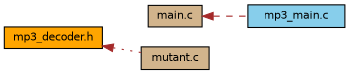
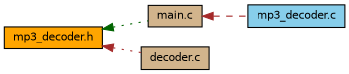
node "mp3_main.c": label "mp3_main.c" -> "mp3_decoder.c"
edge "main.c" -> "mp3_decoder.h": added
node "mutant.c": label "mutant.c" -> "decoder.c"
